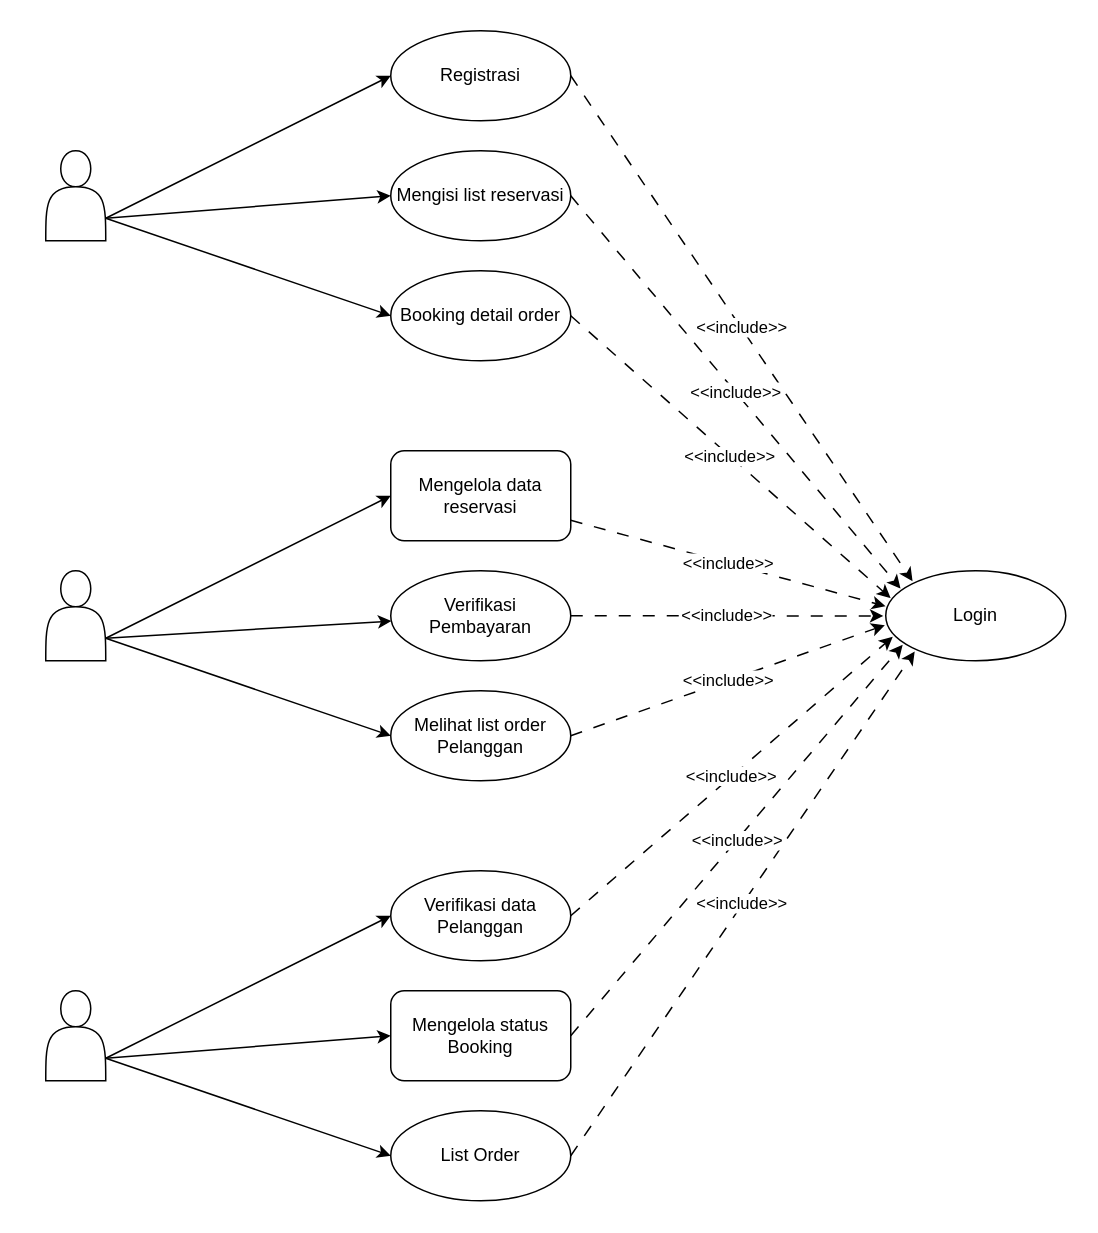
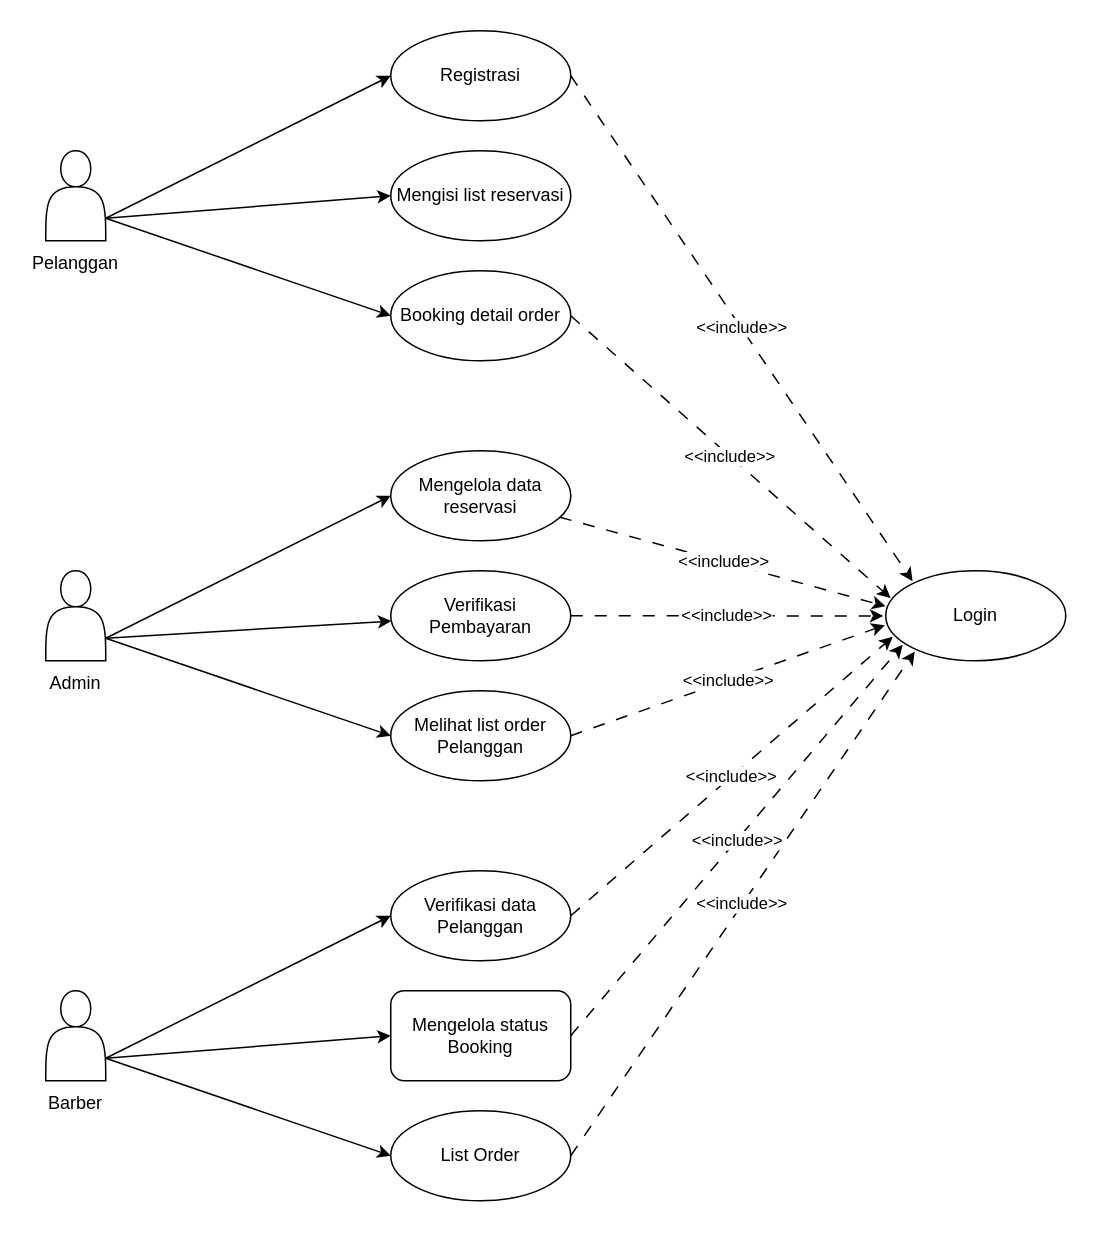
node "Pelanggan": added
edge "Mengisi list reservasi" -> "Login": removed, label "<<include>>"
node "Mengelola data reservasi": shape rounded rectangle -> ellipse
node "Admin": added
node "Barber": added
